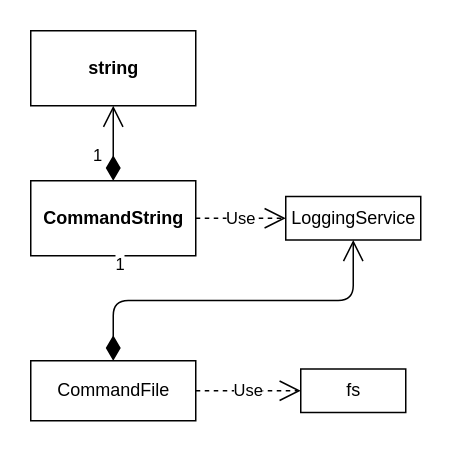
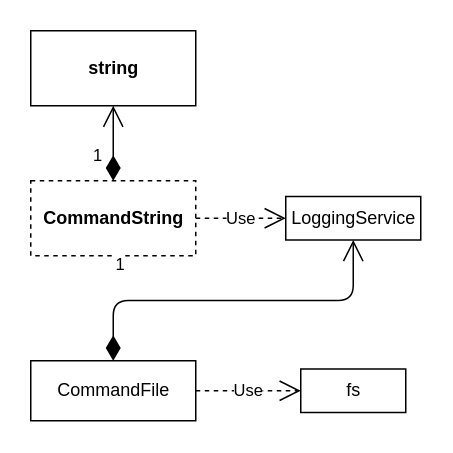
node "CommandString": style solid -> dashed
